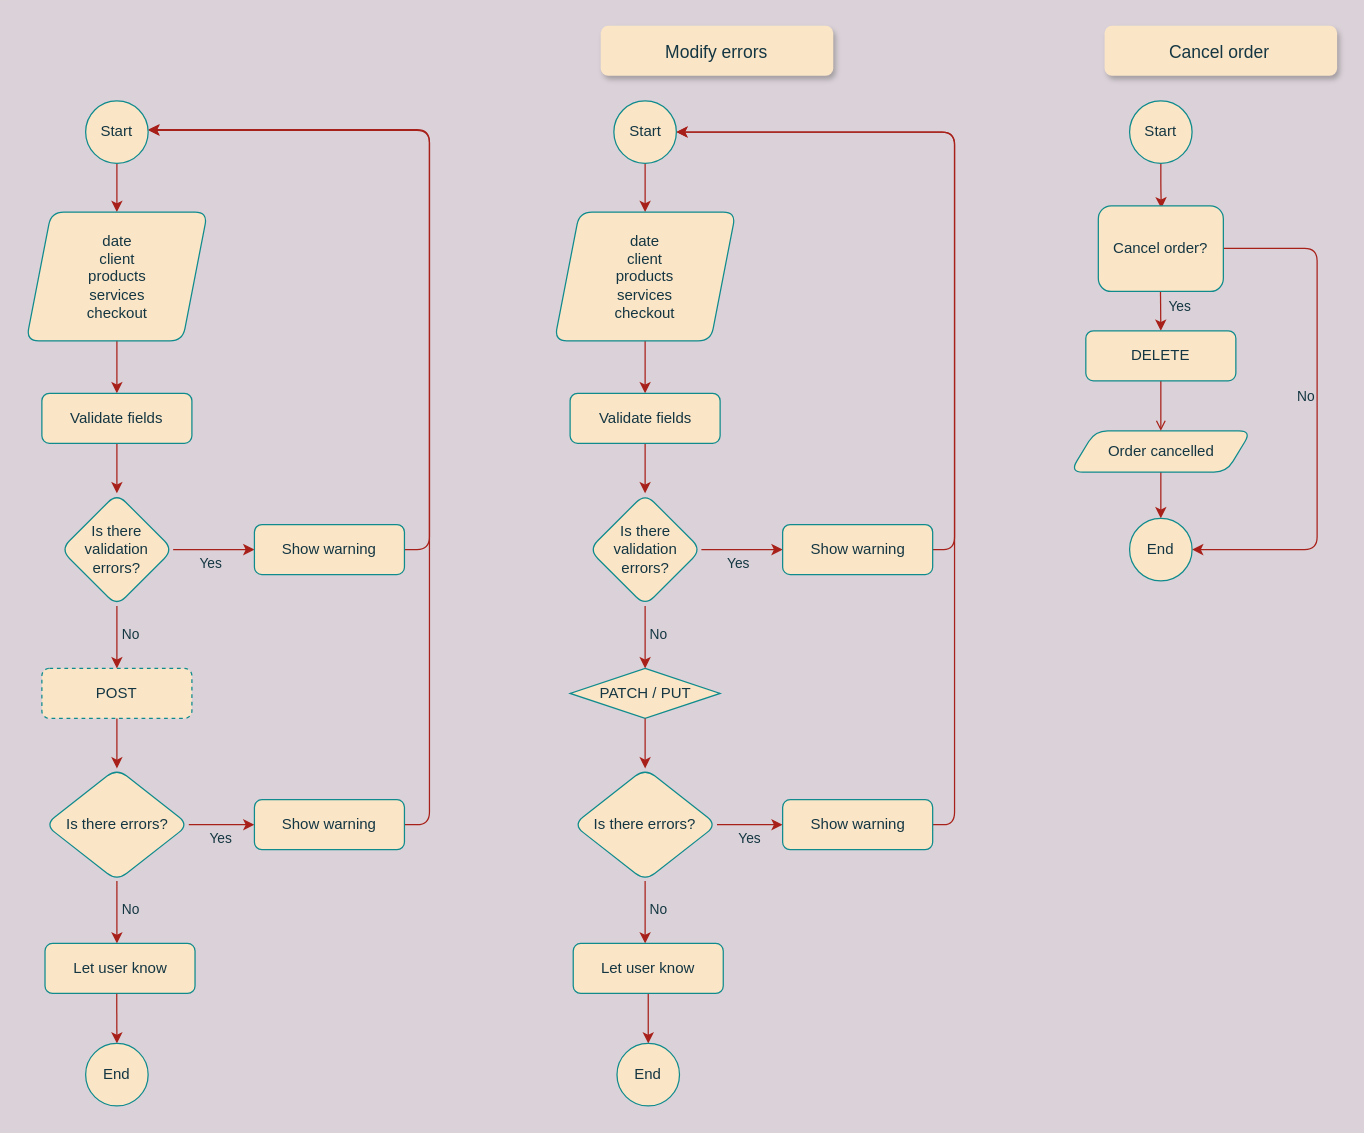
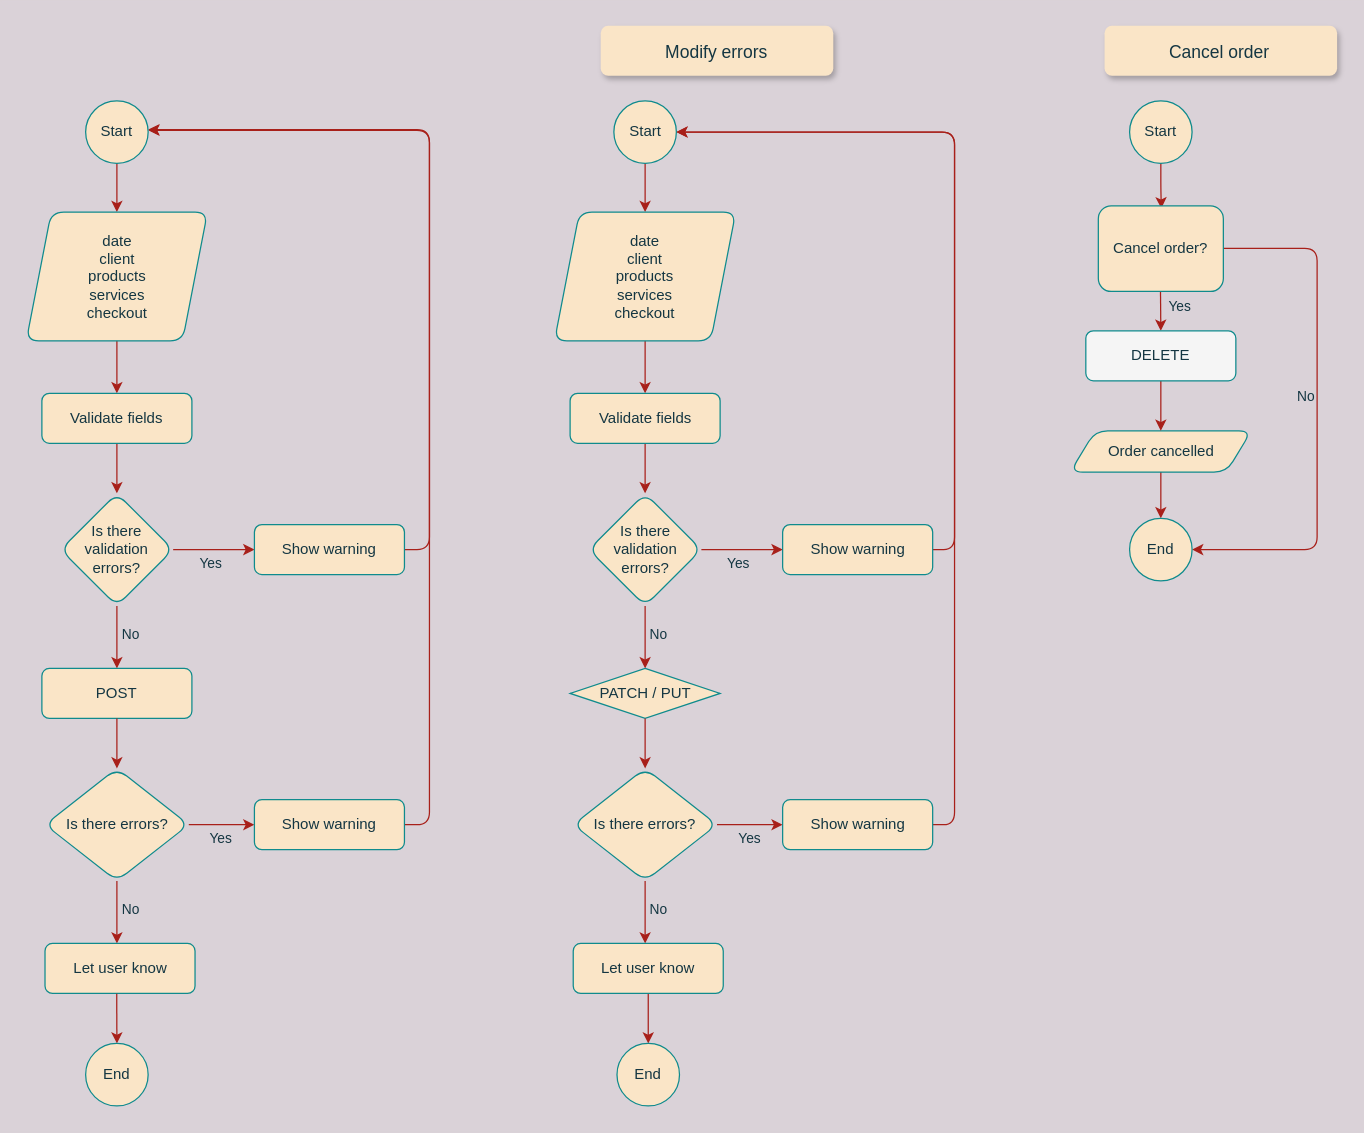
node "DELETE": fillcolor #fae5c7 -> #f5f5f5
edge "DELETE" -> "Order cancelled": arrowhead open -> classic
node "POST": style dashed -> solid
